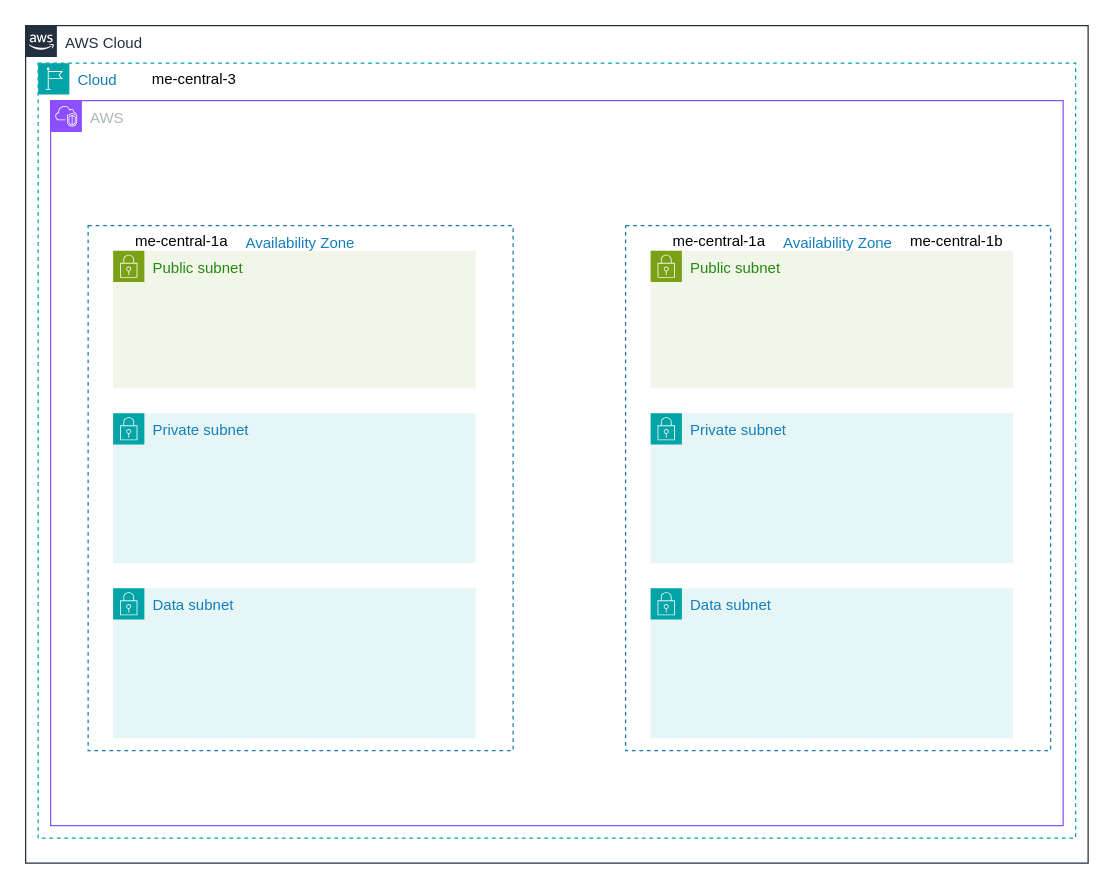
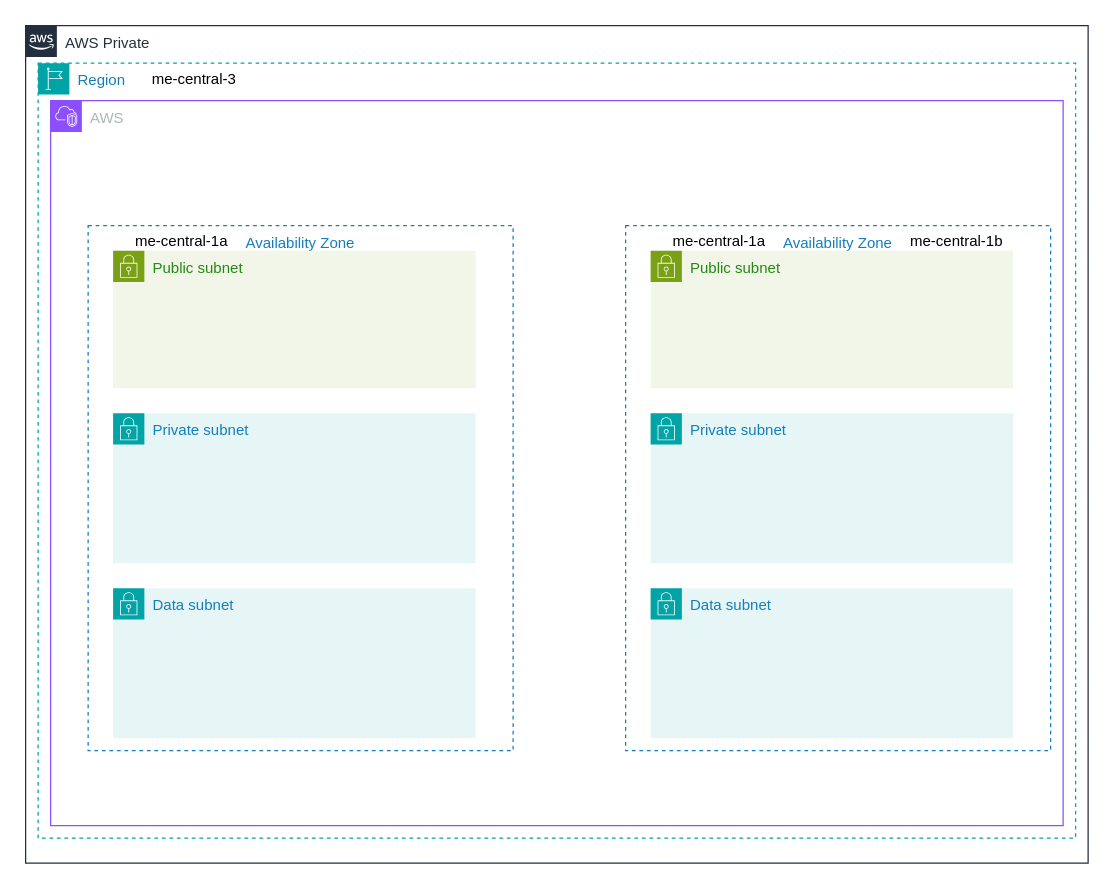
node "AWS Cloud": label "AWS Cloud" -> "AWS Private"
node "Cloud": label "Cloud" -> "Region"
